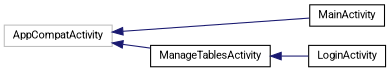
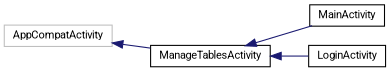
edge "MainActivity" -> "AppCompatActivity": now "MainActivity" -> "ManageTablesActivity"
